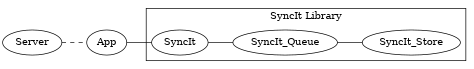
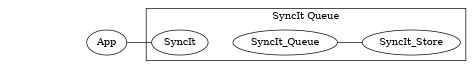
cluster "SyncIt Library": label "SyncIt Library" -> "SyncIt Queue"
node "Server": removed
edge "SyncIt" -- "SyncIt_Queue": removed
